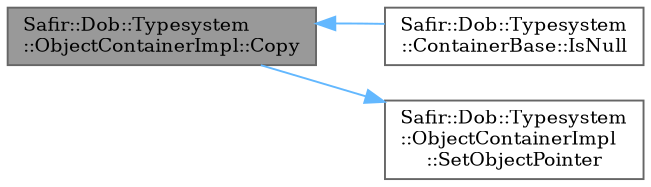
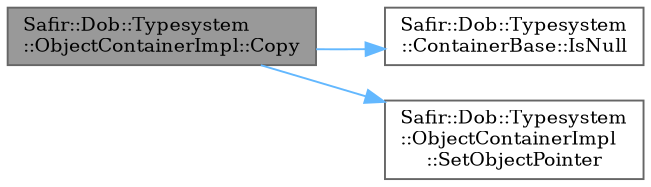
edge "Safir::Dob::Typesystem ::ContainerBase::IsNull" -> "Safir::Dob::Typesystem ::ObjectContainerImpl::Copy": reversed
